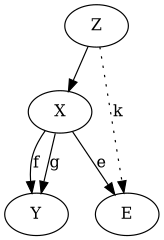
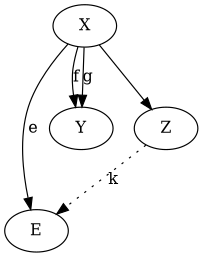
edge "Z" -> "X": reversed
